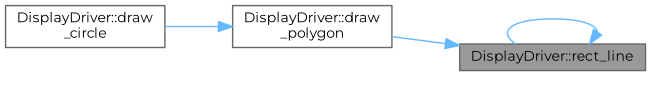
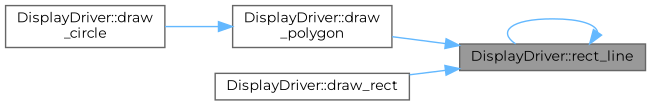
node "DisplayDriver::draw_rect": added
